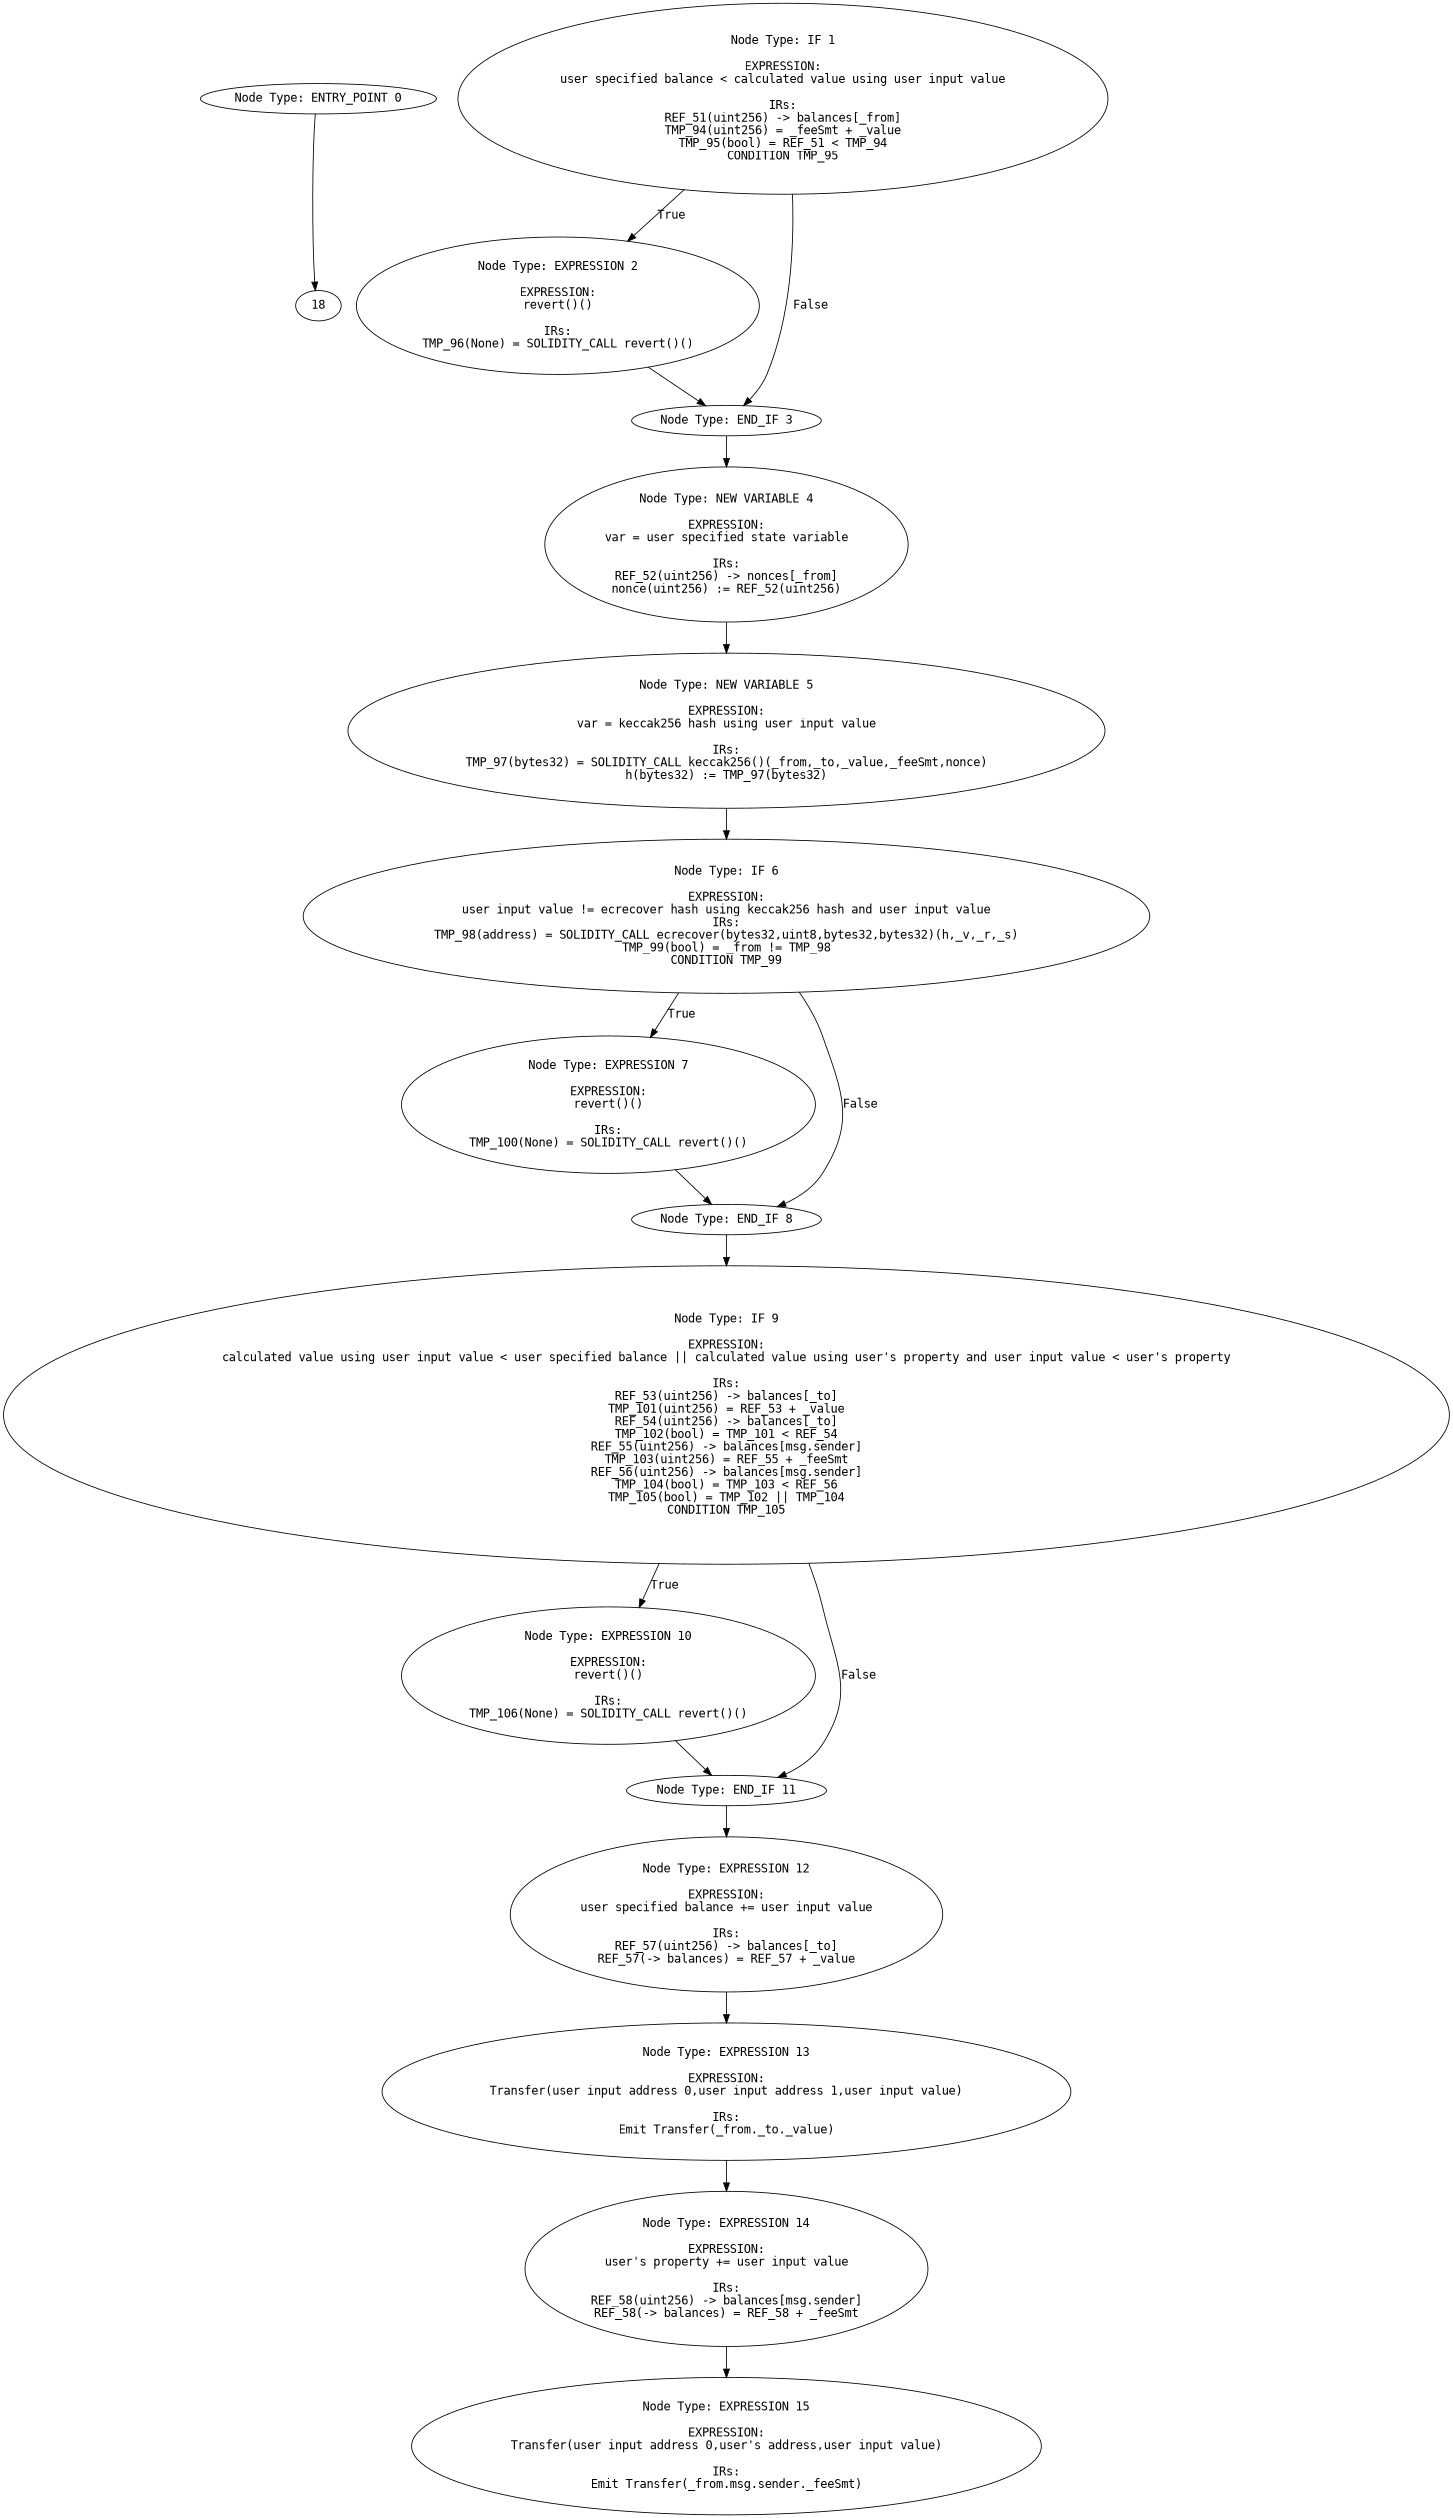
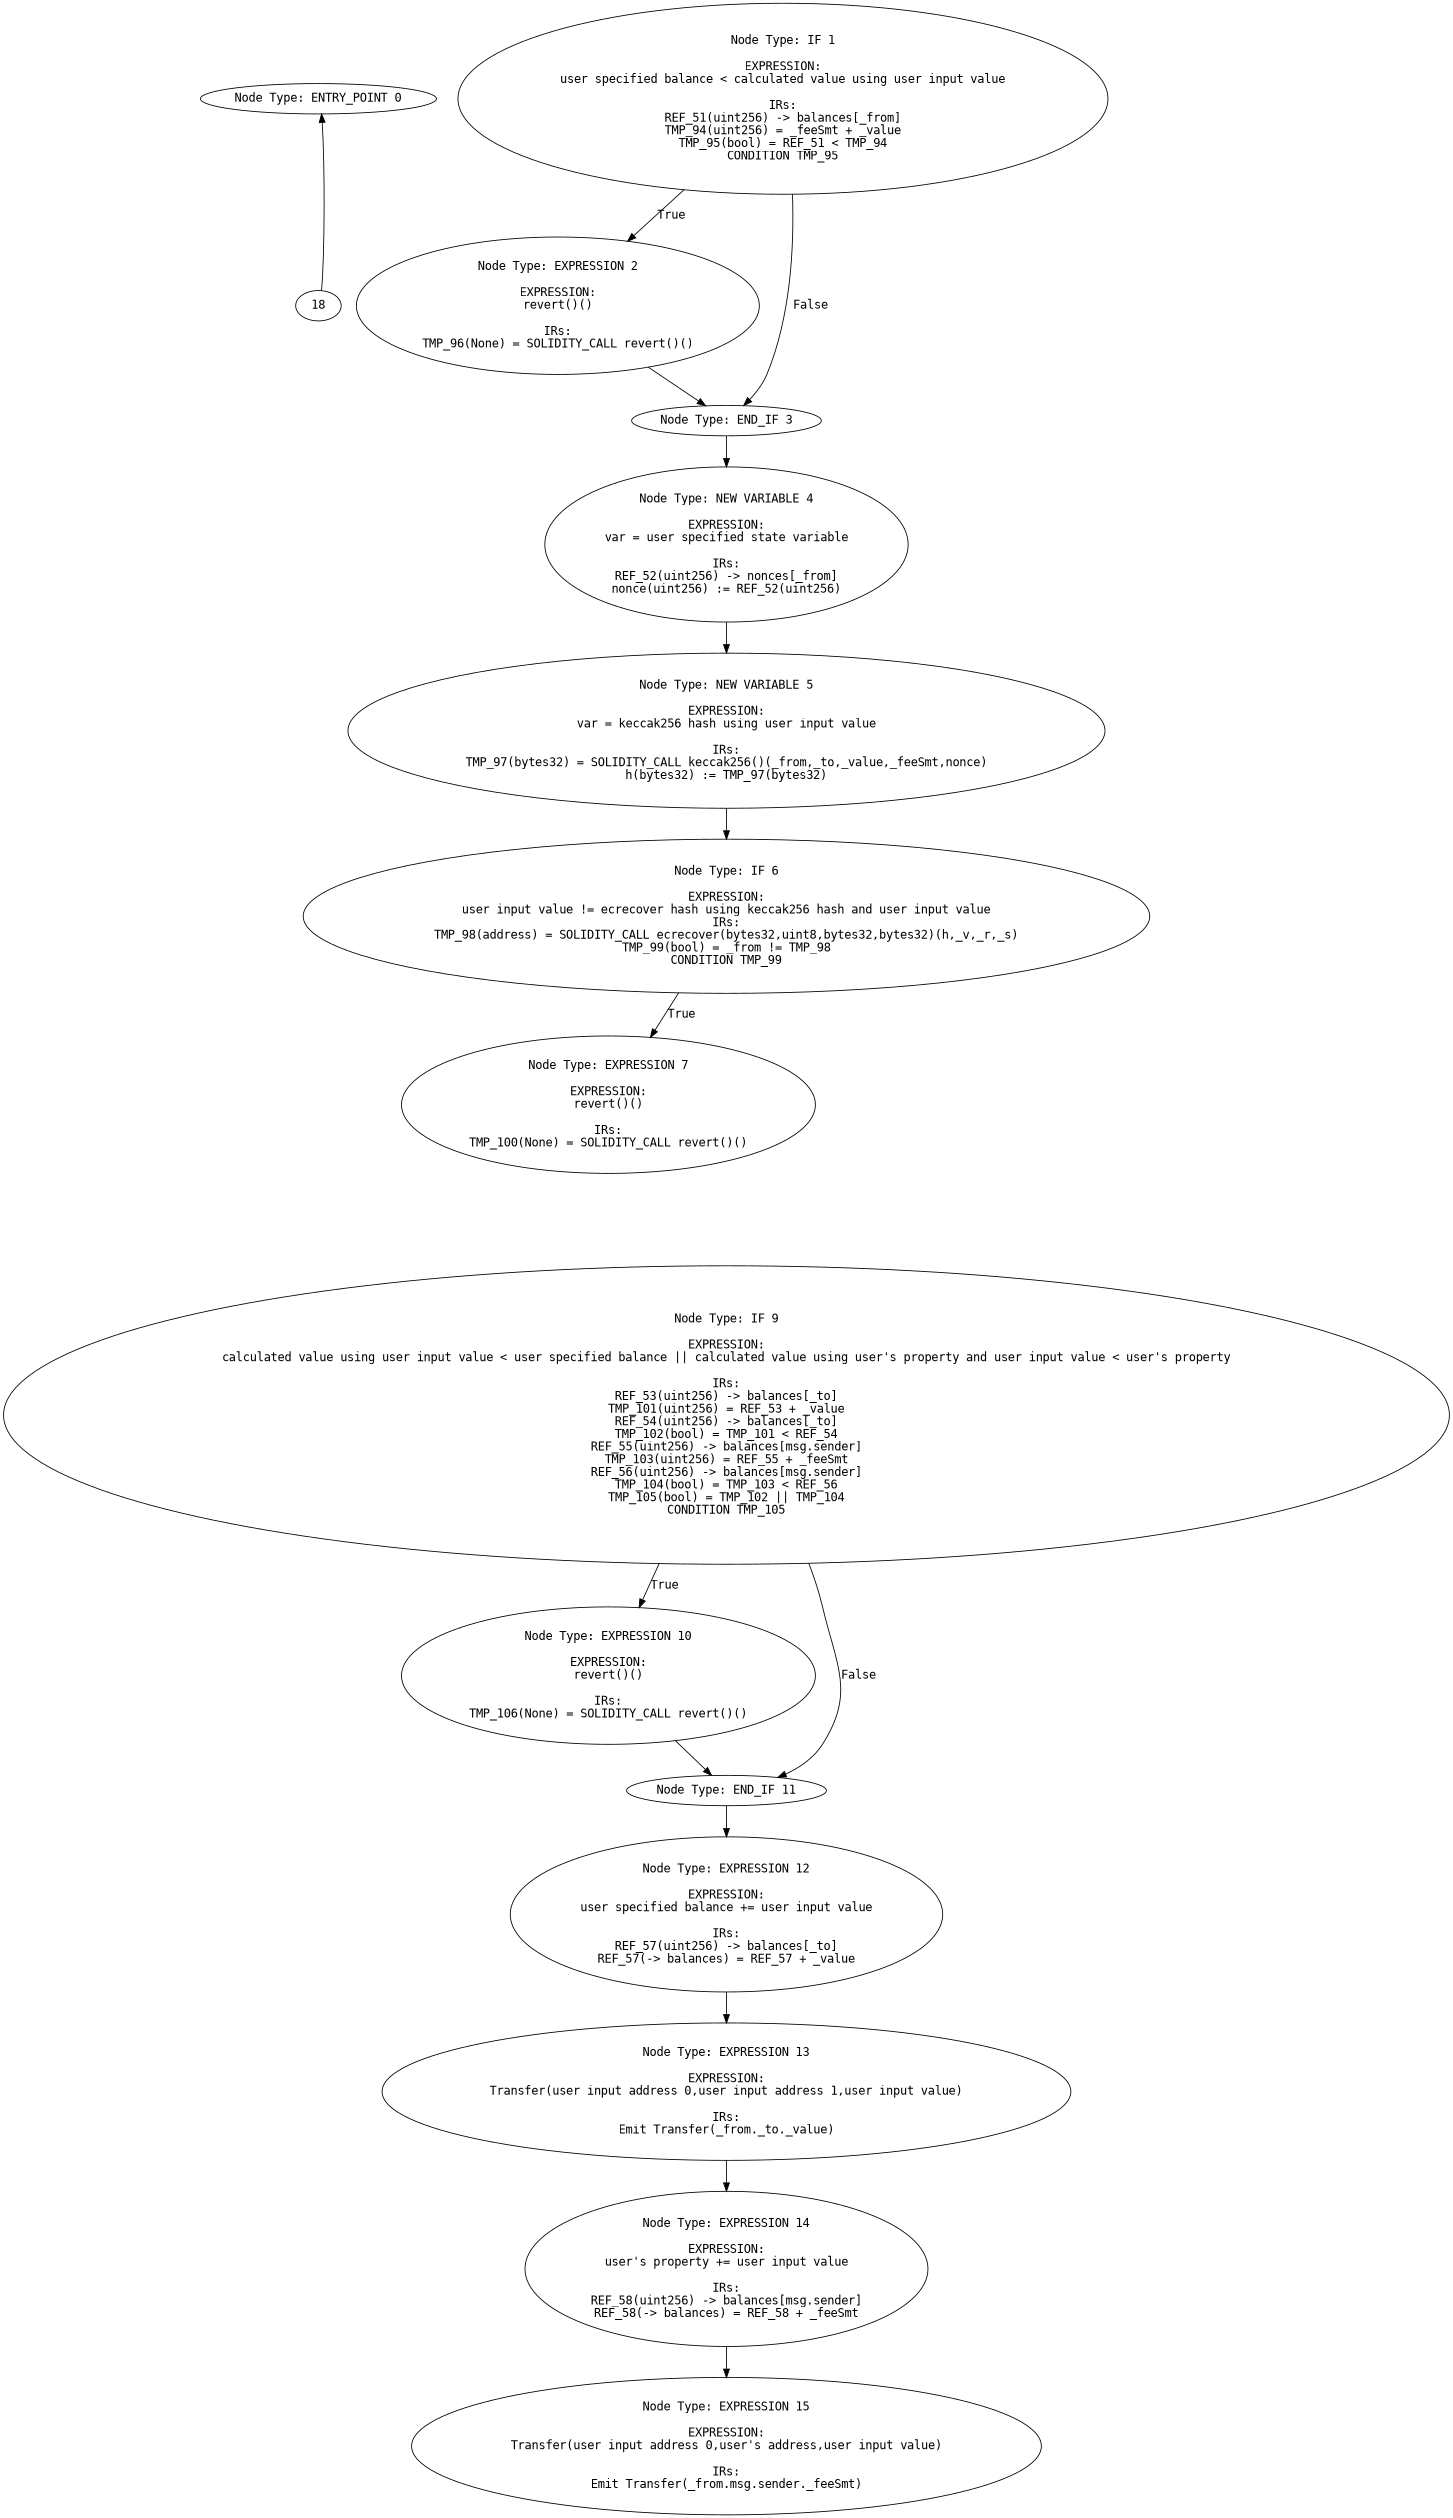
edge "Node Type: ENTRY_POINT 0" -> "18": reversed
node "Node Type: END_IF 8": removed
